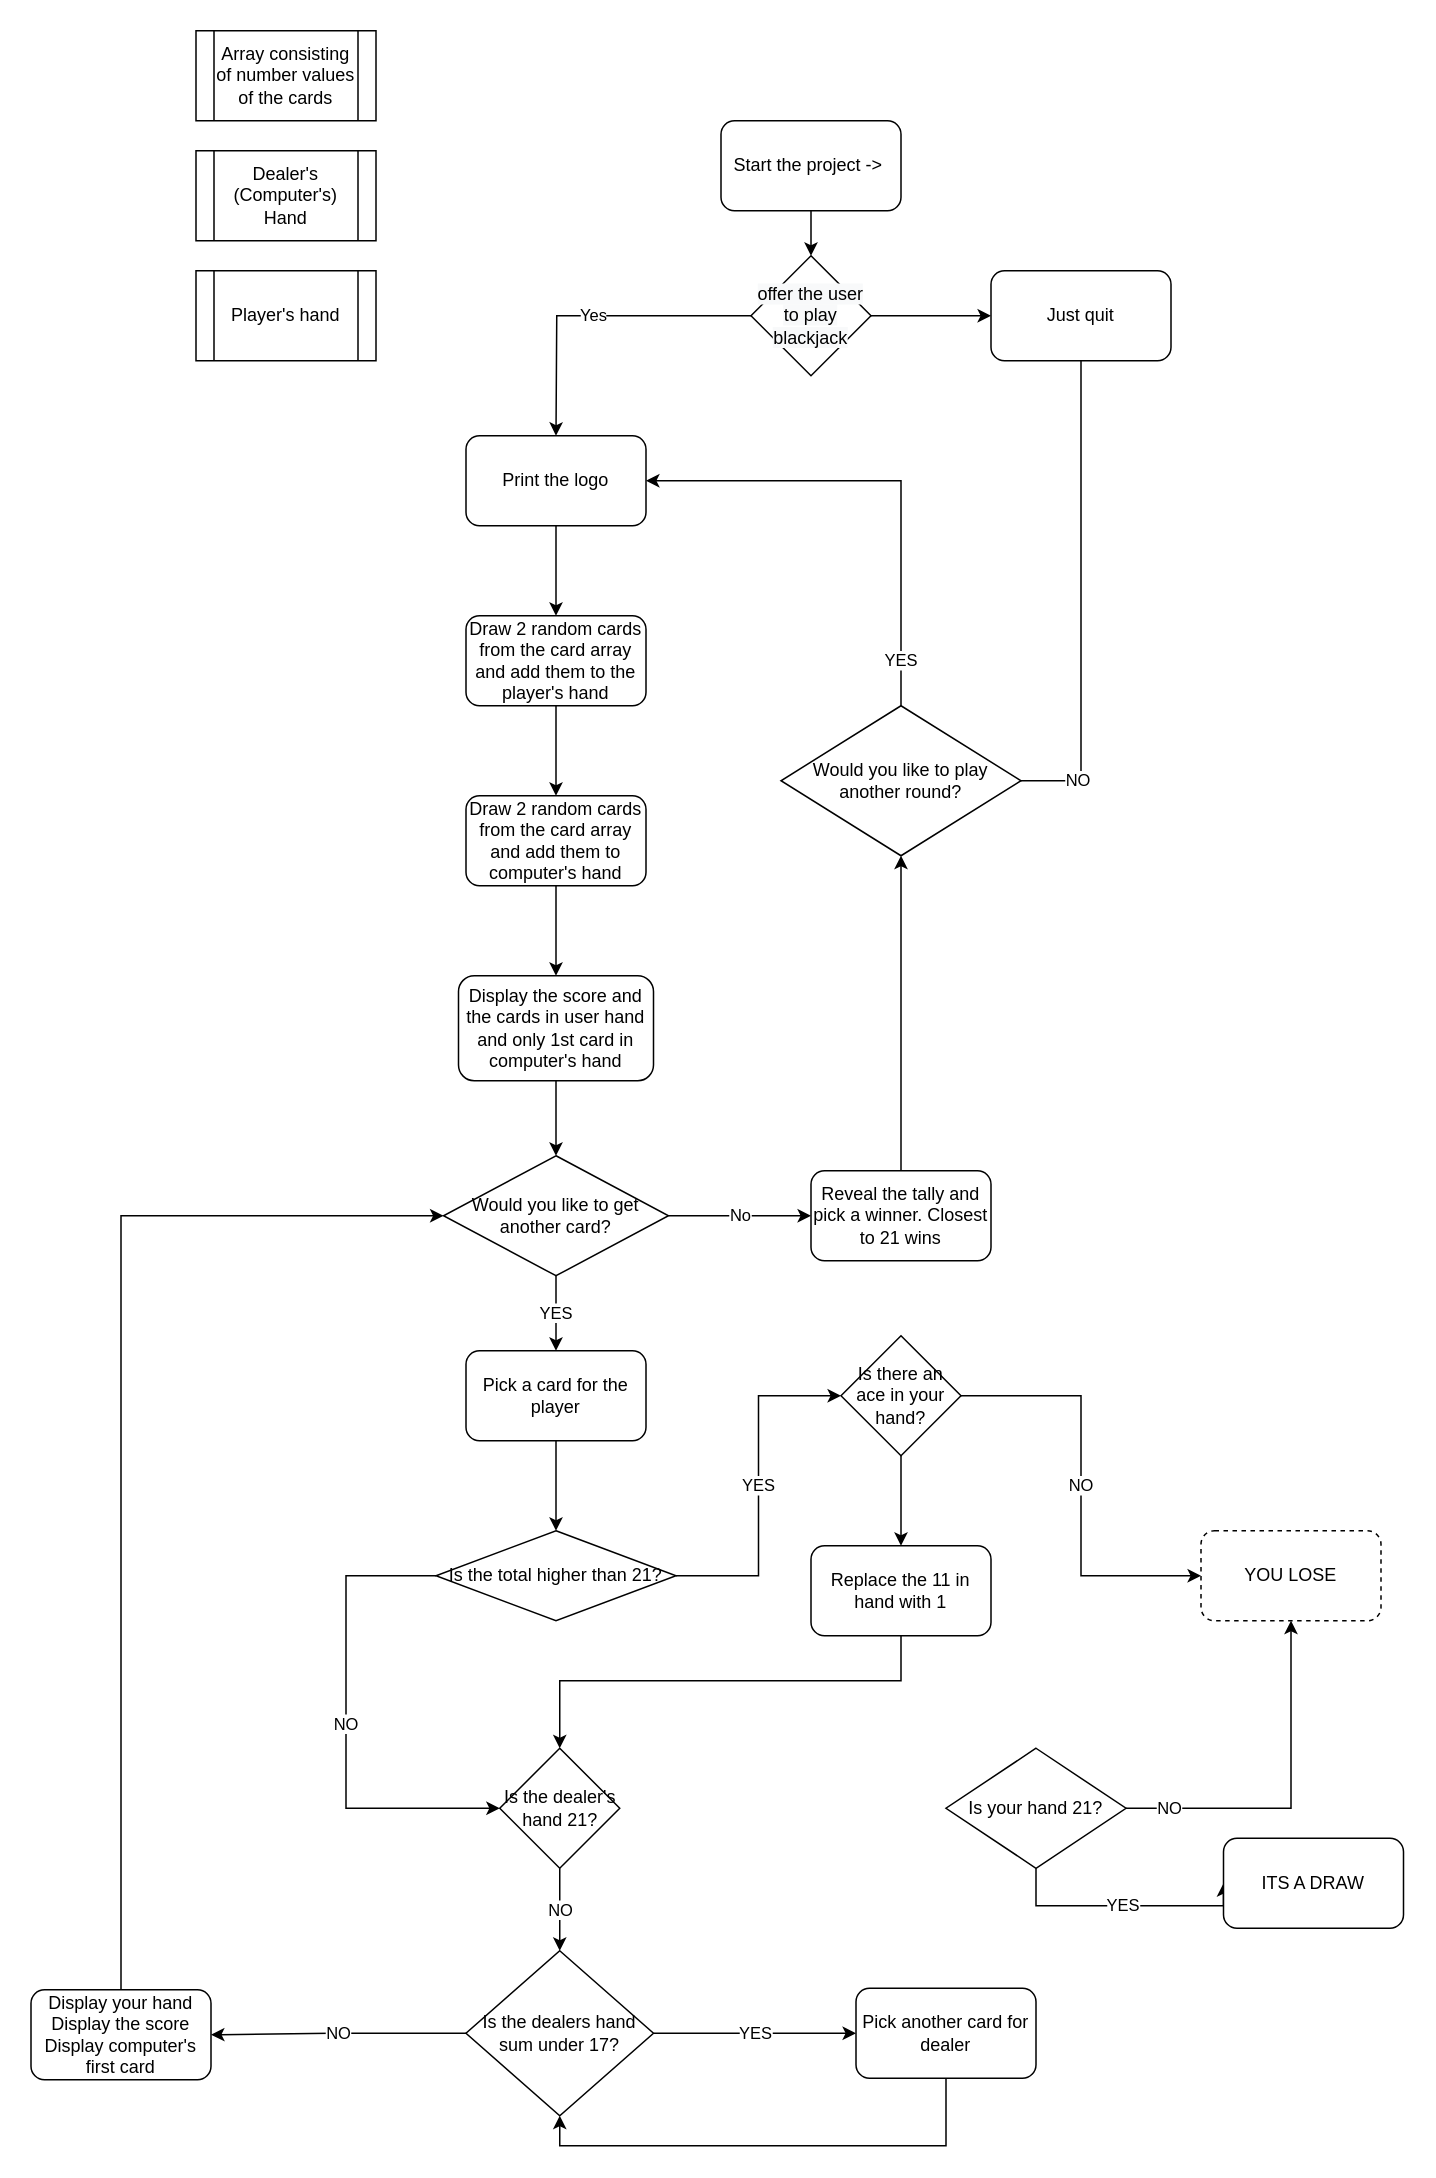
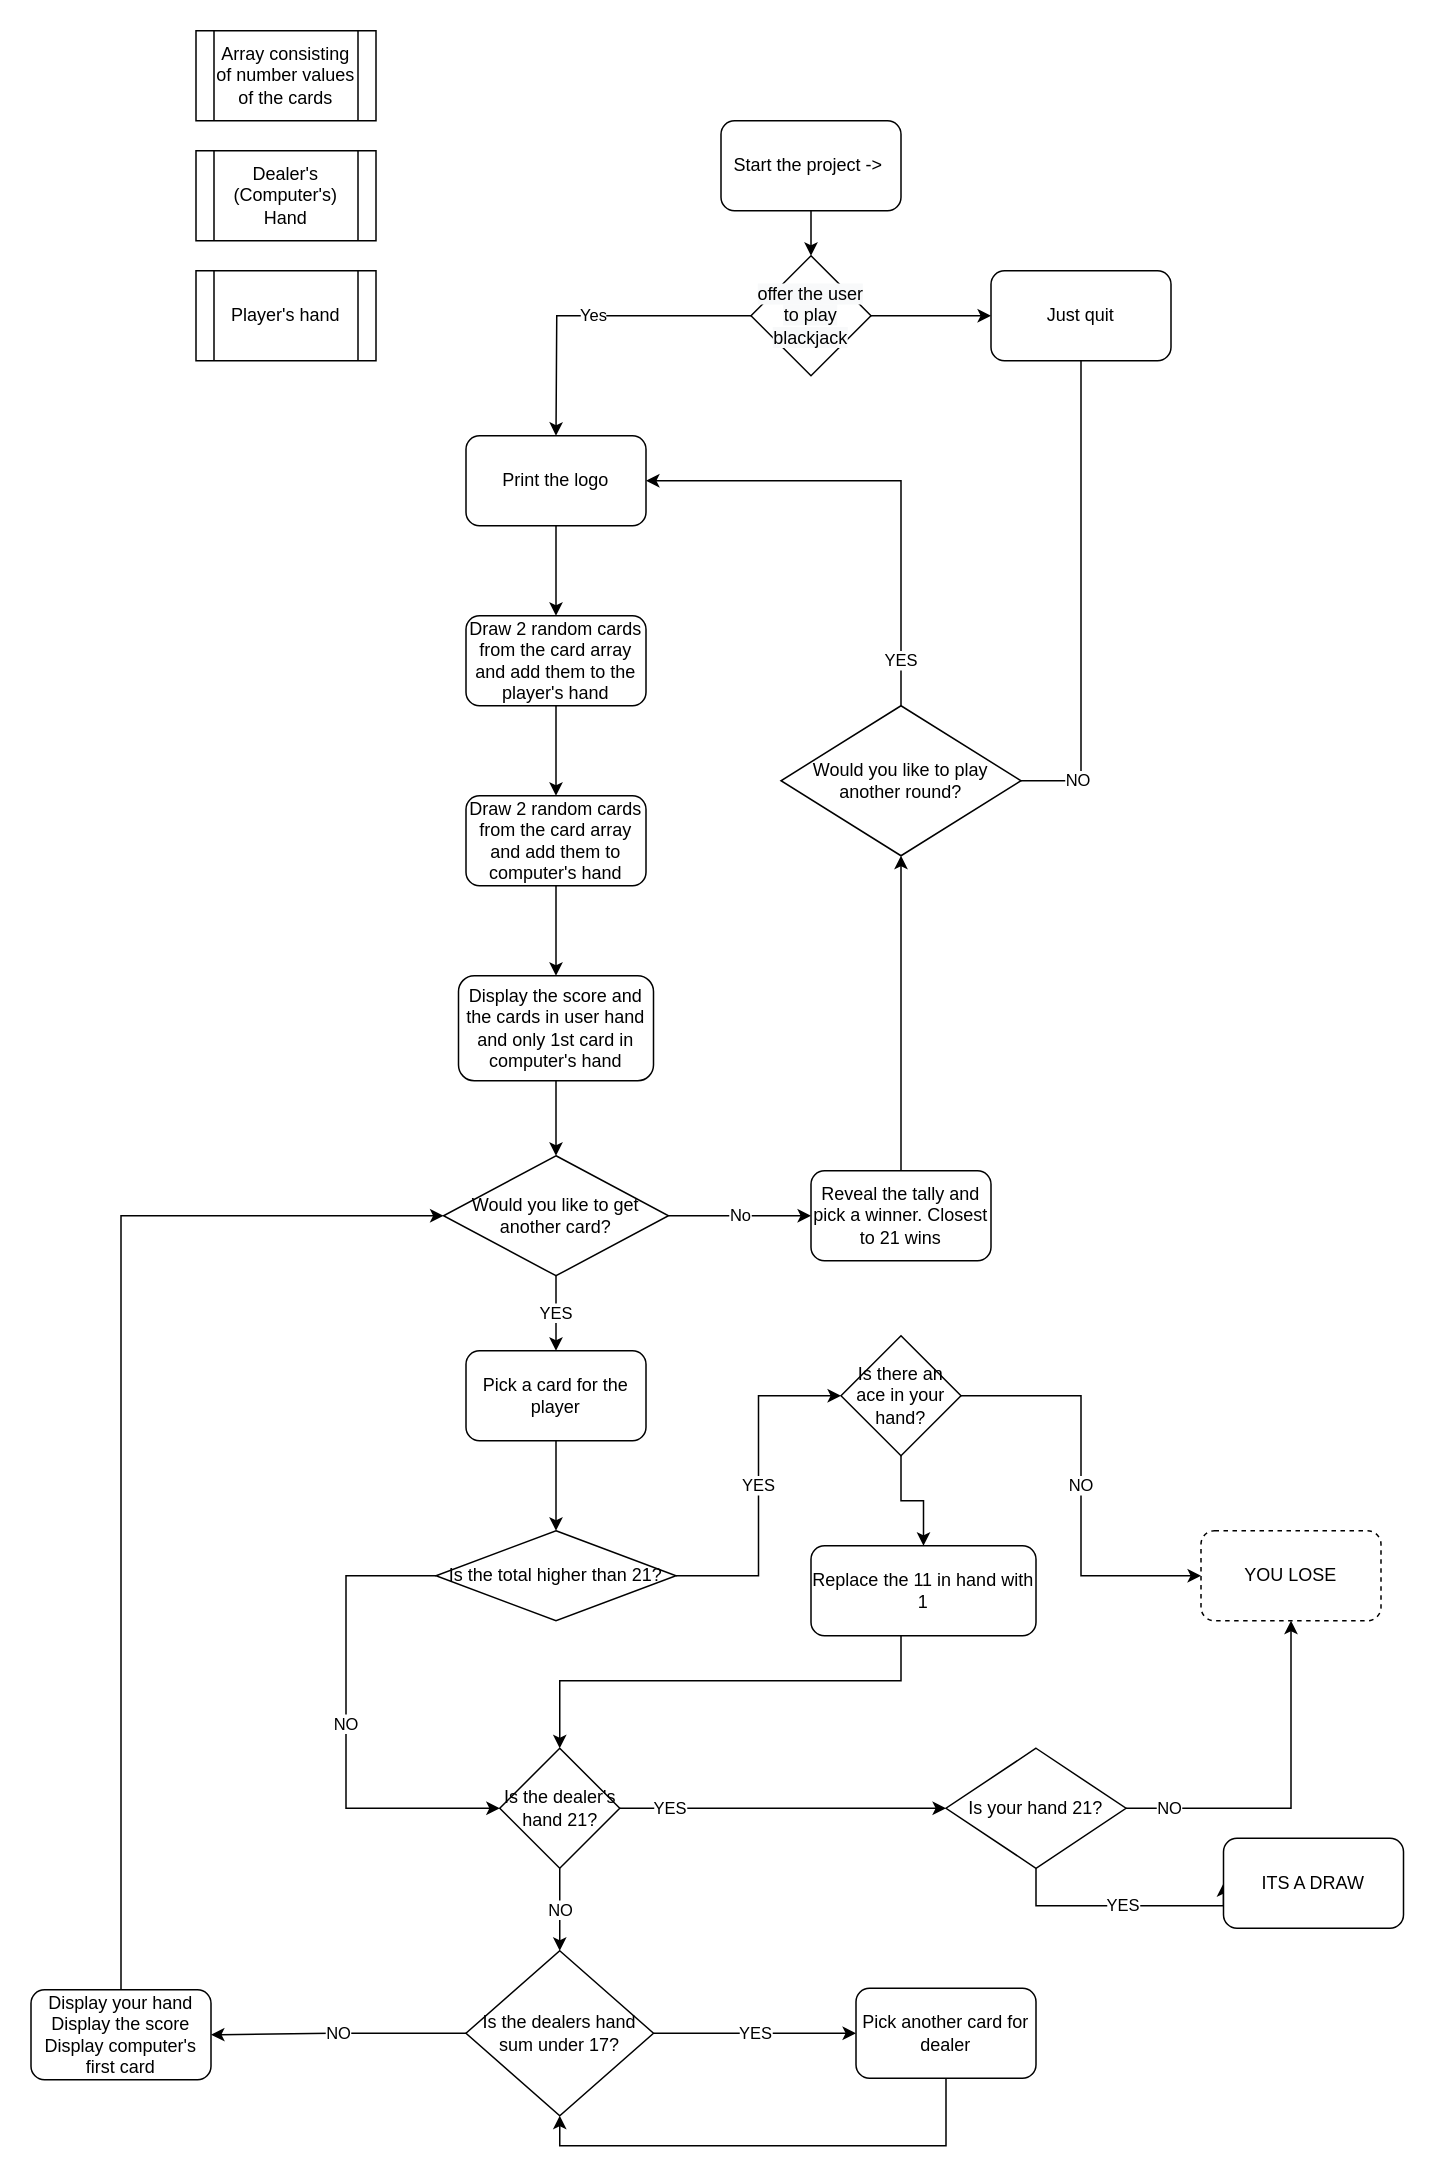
node "Replace the 11 in hand with 1": size 180x90 -> 225x90
edge "Is the dealer's hand 21?" -> "Is your hand 21?": added, label "YES"
